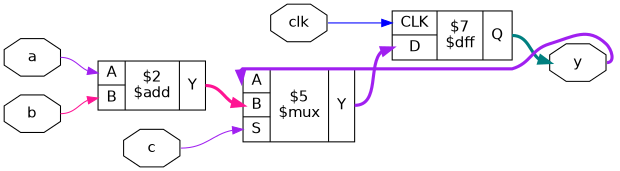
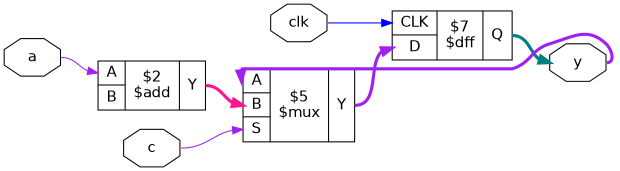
node "b": removed
